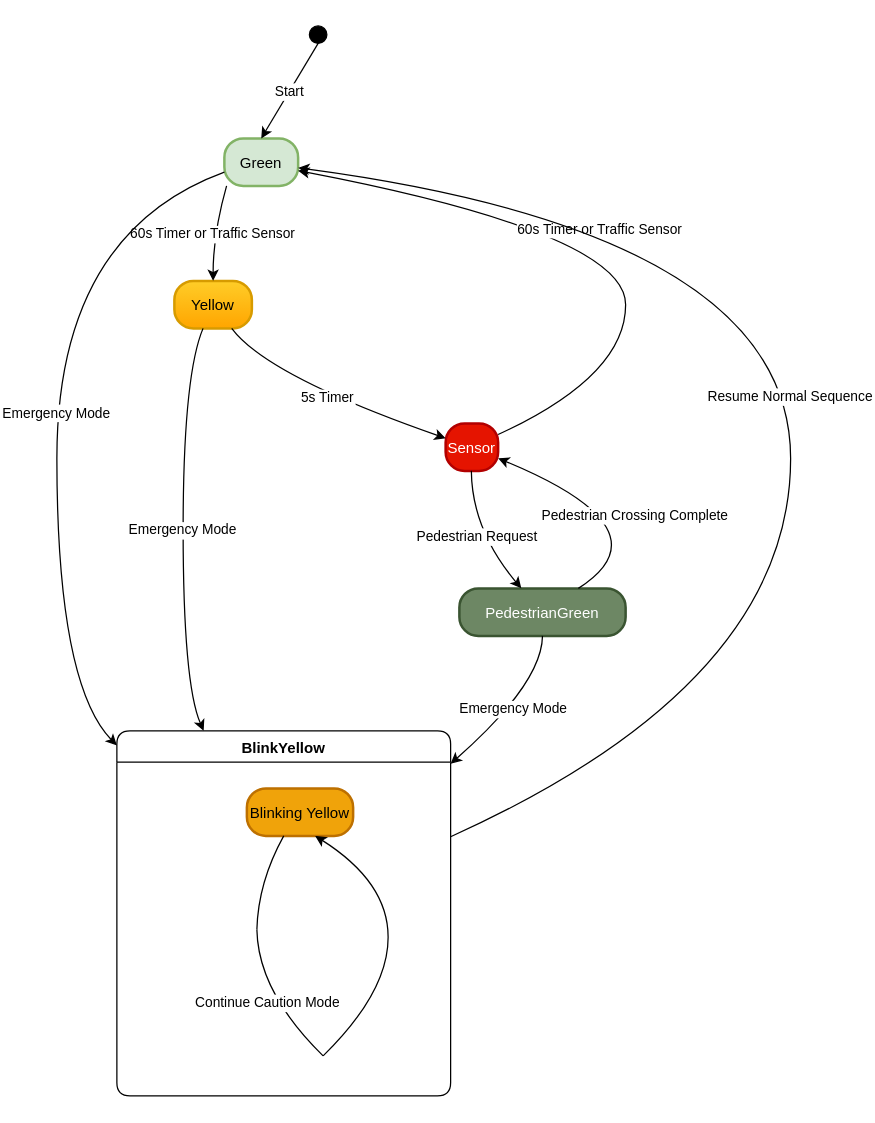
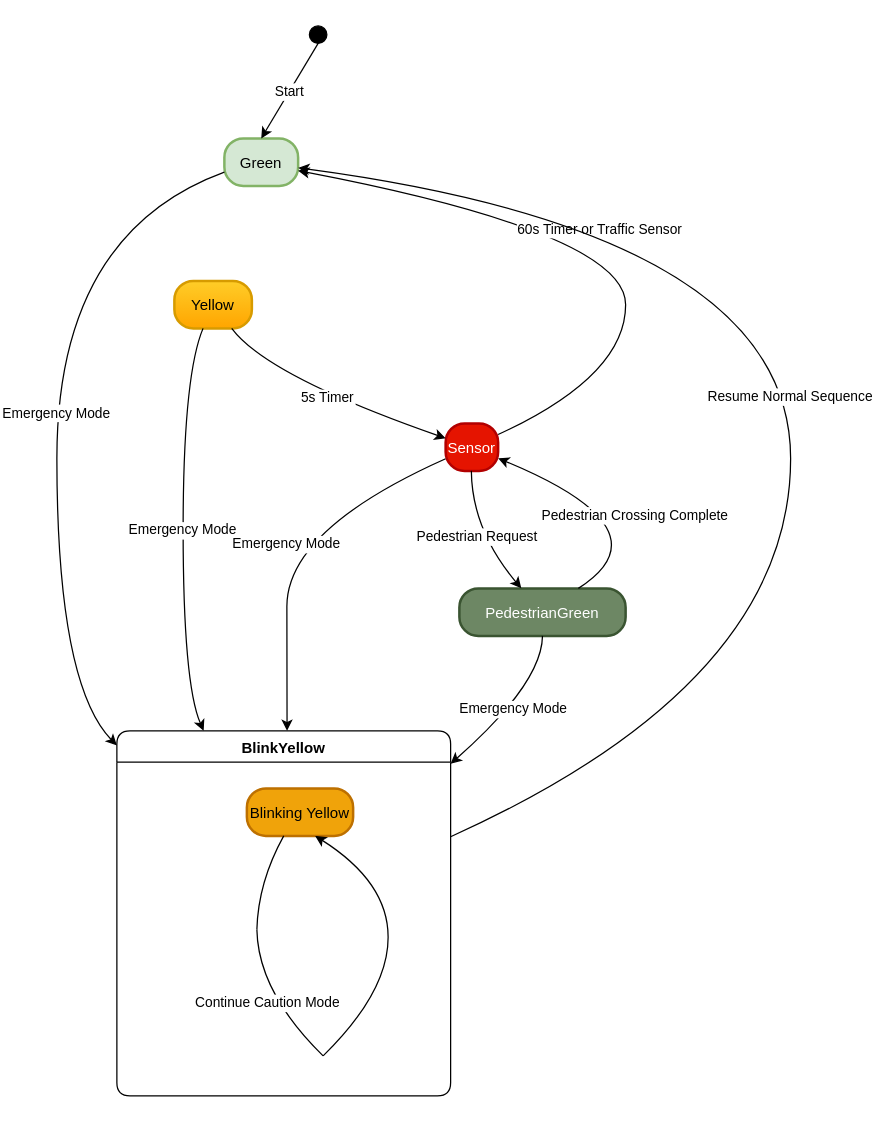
edge "Green" -> "Yellow": removed, label "60s Timer or Traffic Sensor"
edge "Sensor" -> "BlinkYellow": added, label "Emergency Mode"
